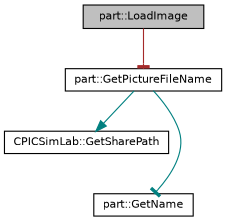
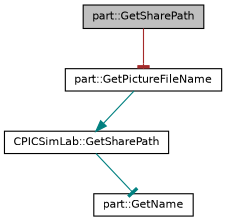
node "part::LoadImage": label "part::LoadImage" -> "part::GetSharePath"
edge "part::GetPictureFileName" -> "part::GetName": now "CPICSimLab::GetSharePath" -> "part::GetName"
